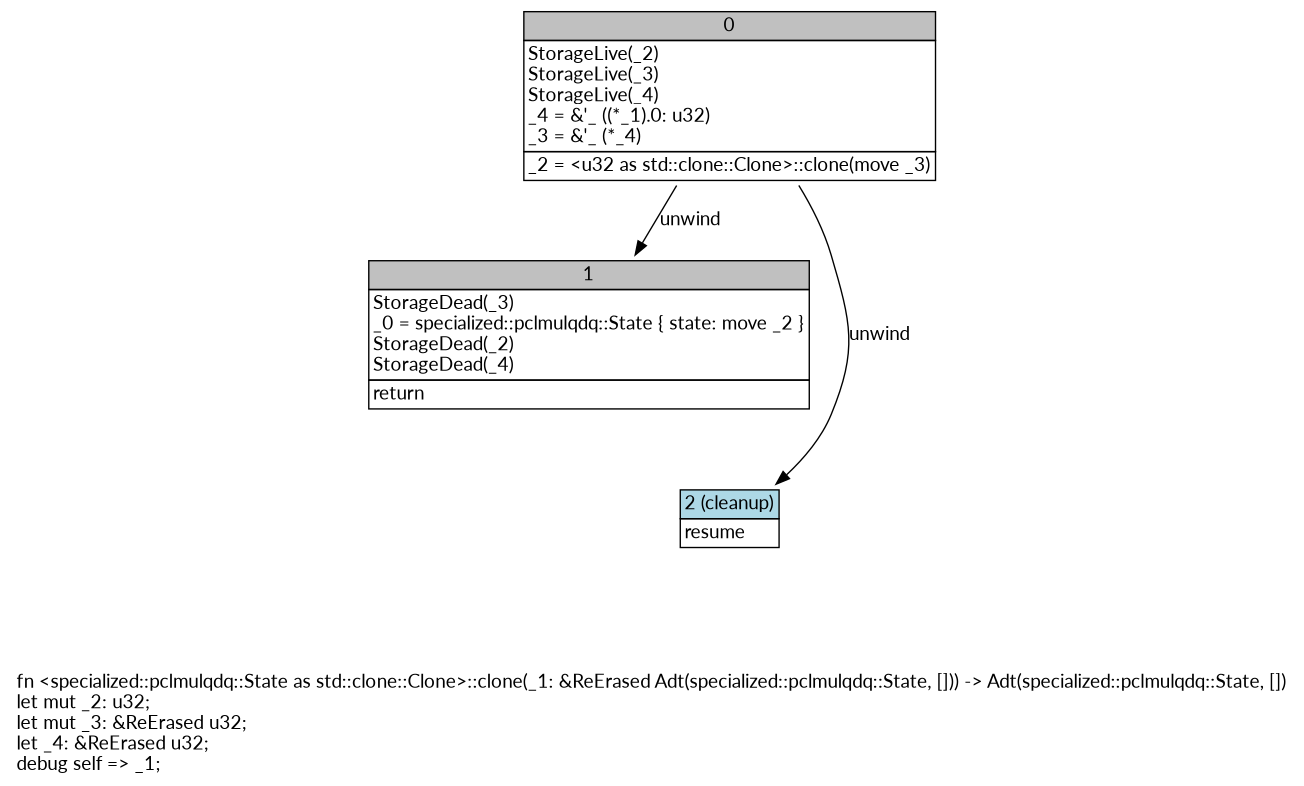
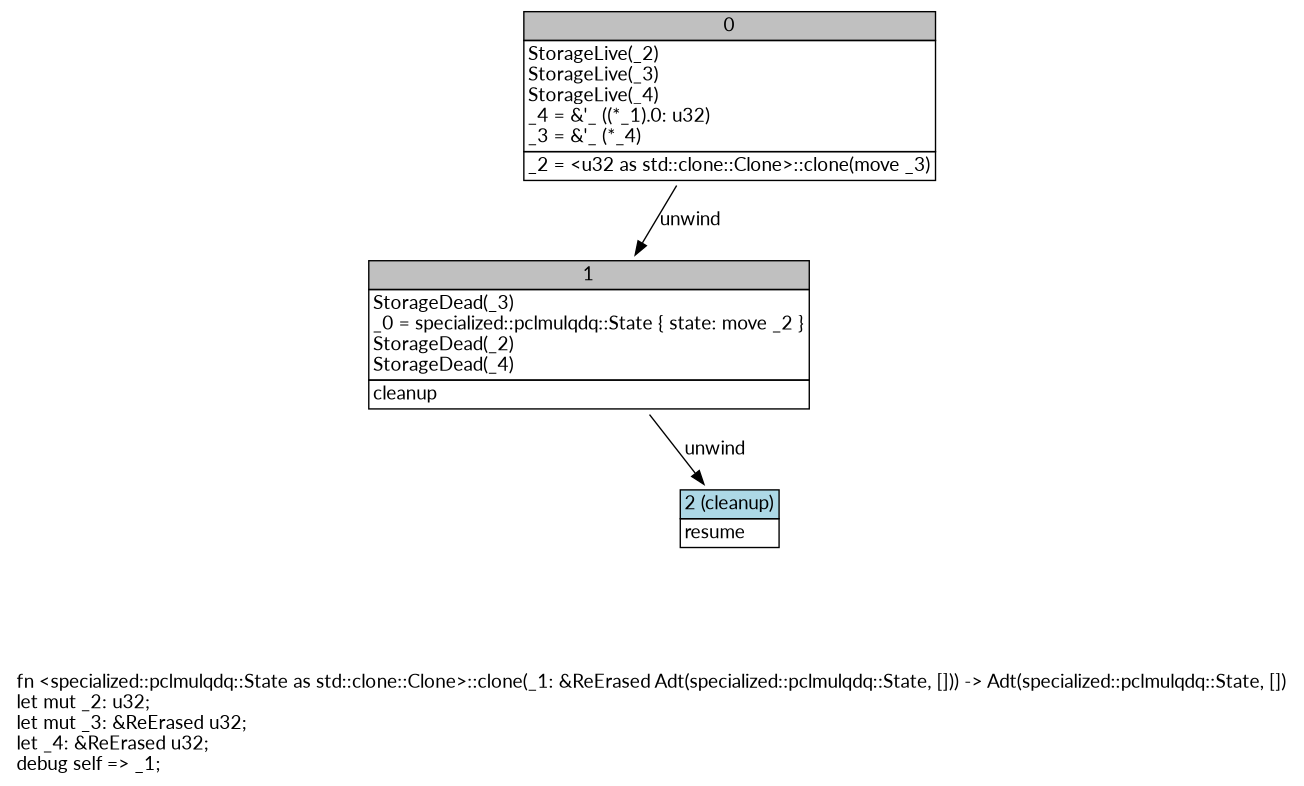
edge "0" -> "2 (cleanup)": now "1" -> "2 (cleanup)"
node "1": text "return" -> "cleanup"
